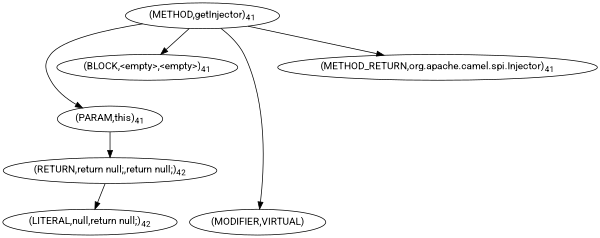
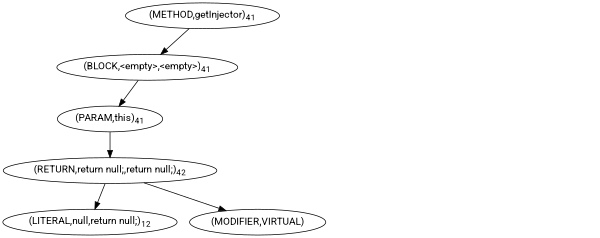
edge "(METHOD,getInjector)" -> "(PARAM,this)": now "(BLOCK,<empty>,<empty>)" -> "(PARAM,this)"
node "(METHOD_RETURN,org.apache.camel.spi.Injector)": removed
edge "(METHOD,getInjector)" -> "(MODIFIER,VIRTUAL)": now "(RETURN,return null;,return null;)" -> "(MODIFIER,VIRTUAL)"
node "(LITERAL,null,return null;)": text "42" -> "12"
